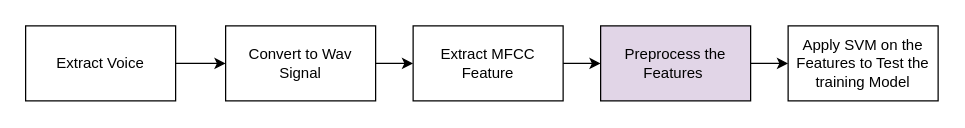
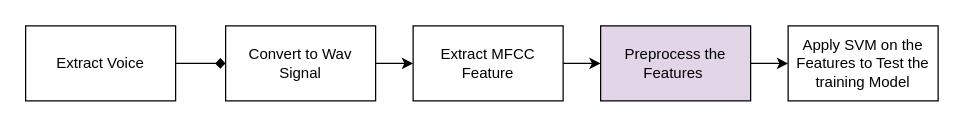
edge "Extract Voice" -> "Convert to Wav Signal": arrowhead classic -> diamond
